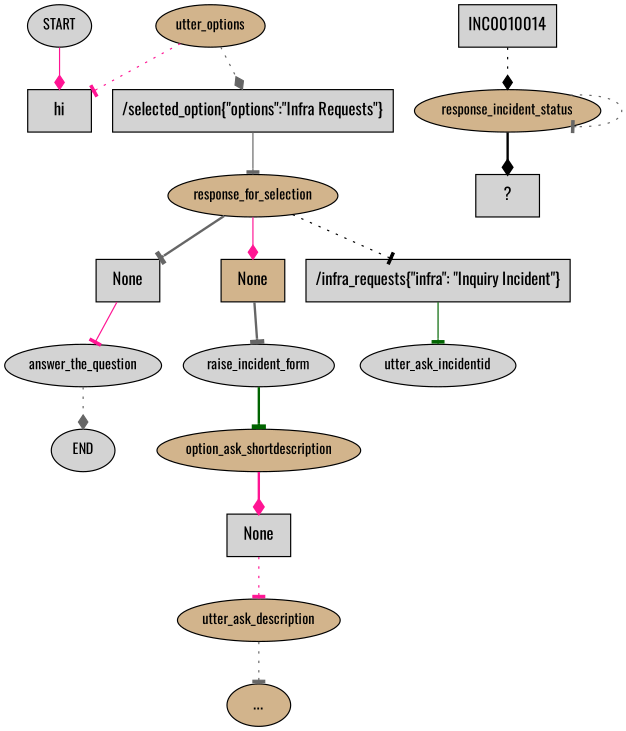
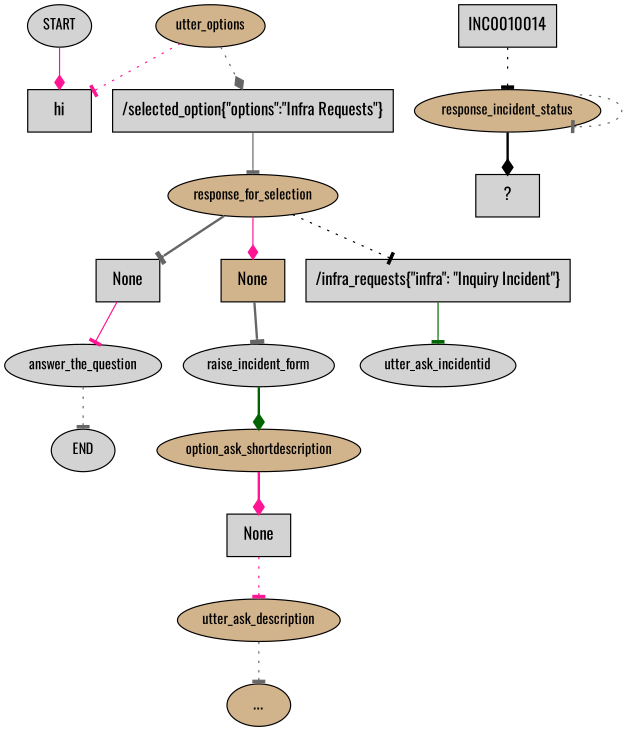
edge "INC0010014" -> "response_incident_status": arrowhead diamond -> tee
edge "answer_the_question" -> "END": arrowhead diamond -> tee
edge "raise_incident_form" -> "option_ask_shortdescription": arrowhead tee -> diamond
